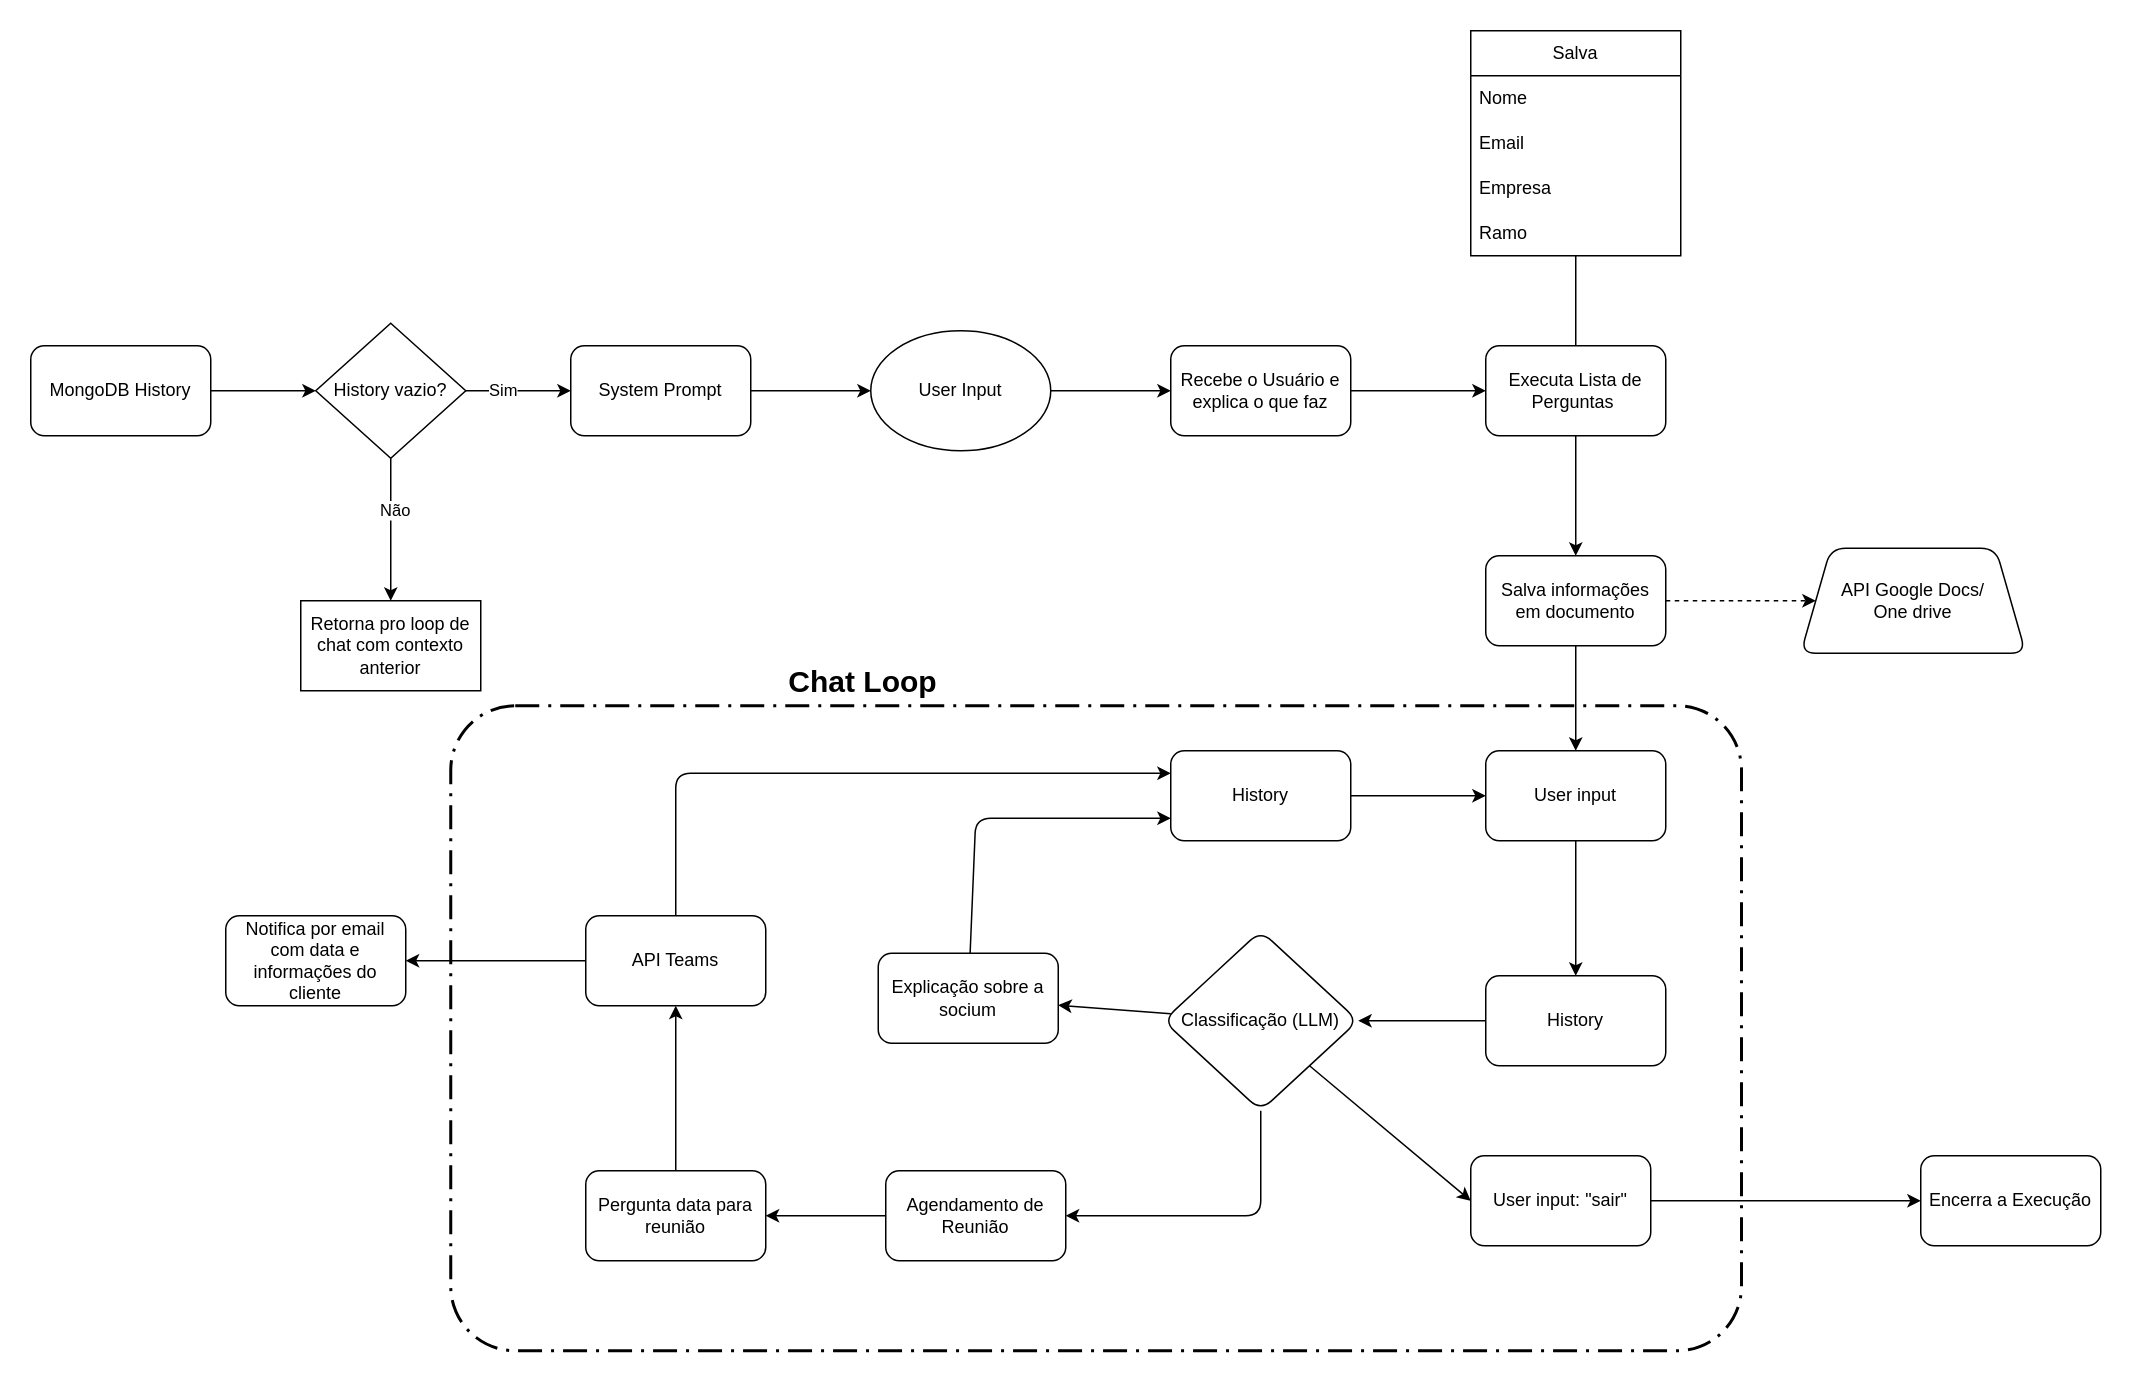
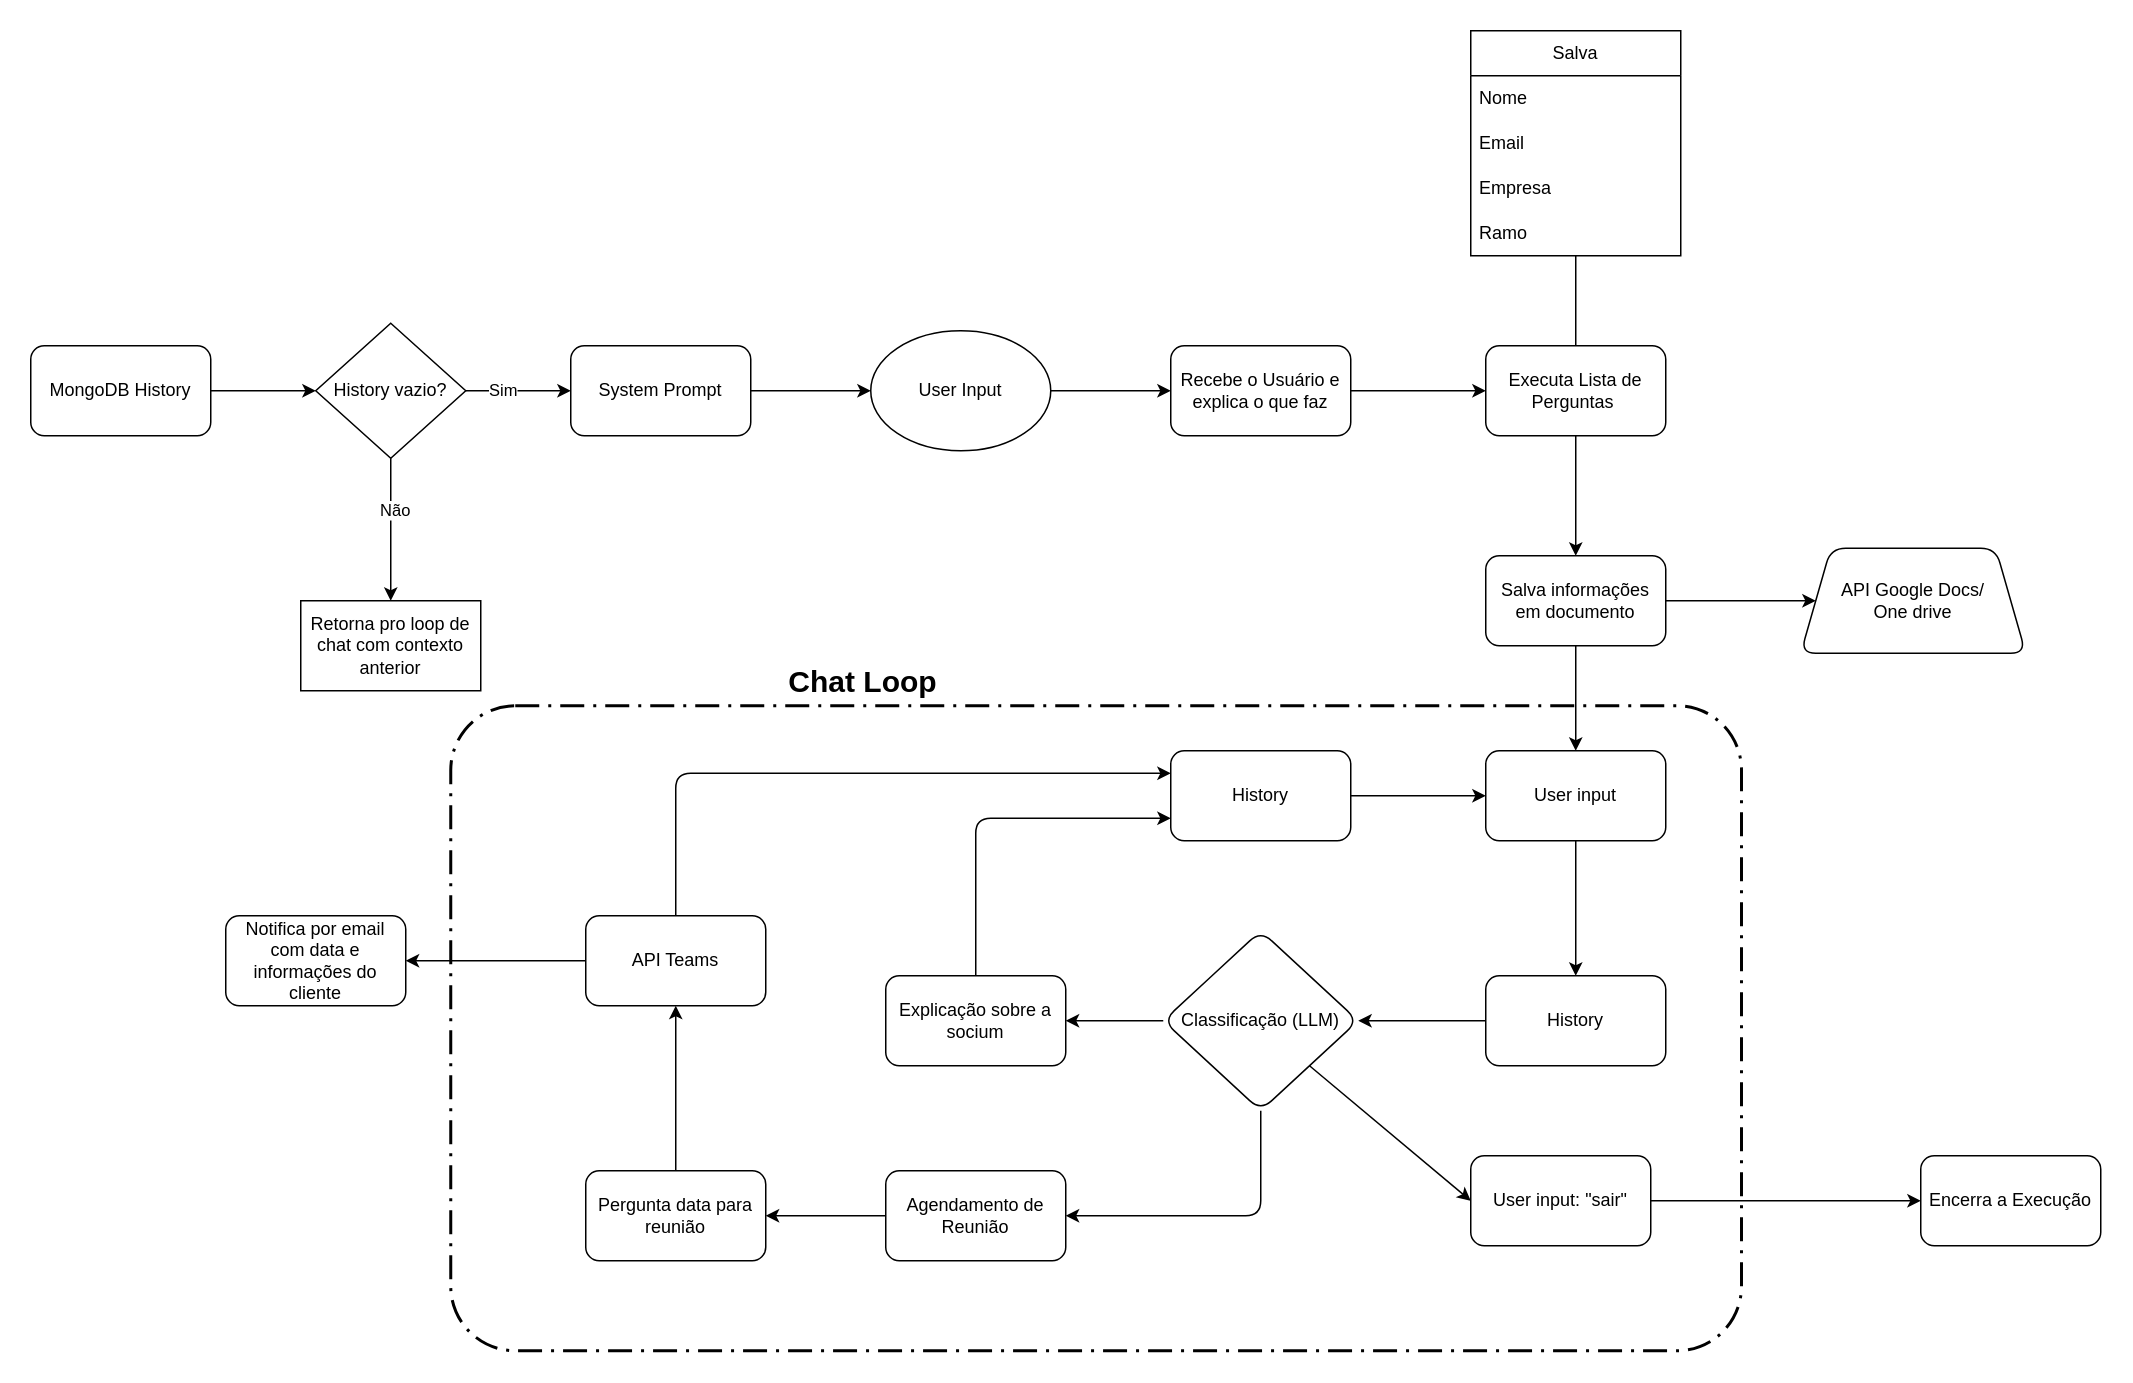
edge "Salva informações em documento" -> "API Google Docs/ One drive": style dashed -> solid
node "Explicação sobre a socium": moved (968, 998) -> (976, 1021)
